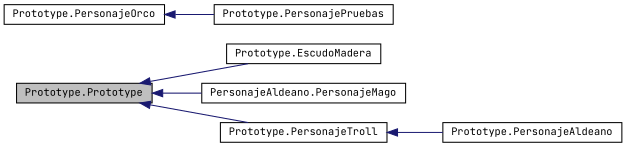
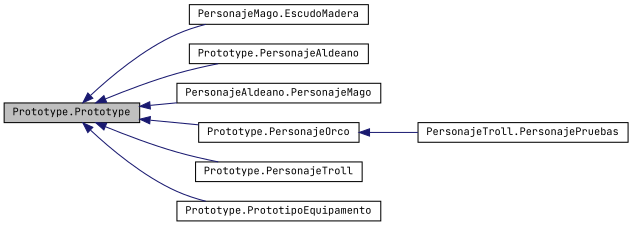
node "Prototype.PersonajePruebas": label "Prototype.PersonajePruebas" -> "PersonajeTroll.PersonajePruebas"
node "Prototype.EscudoMadera": label "Prototype.EscudoMadera" -> "PersonajeMago.EscudoMadera"
edge "Prototype.PersonajeOrco" -> "Prototype.Prototype": added
edge "Prototype.PersonajeAldeano" -> "Prototype.PersonajeTroll": now "Prototype.PersonajeAldeano" -> "Prototype.Prototype"
node "Prototype.PrototipoEquipamento": added
